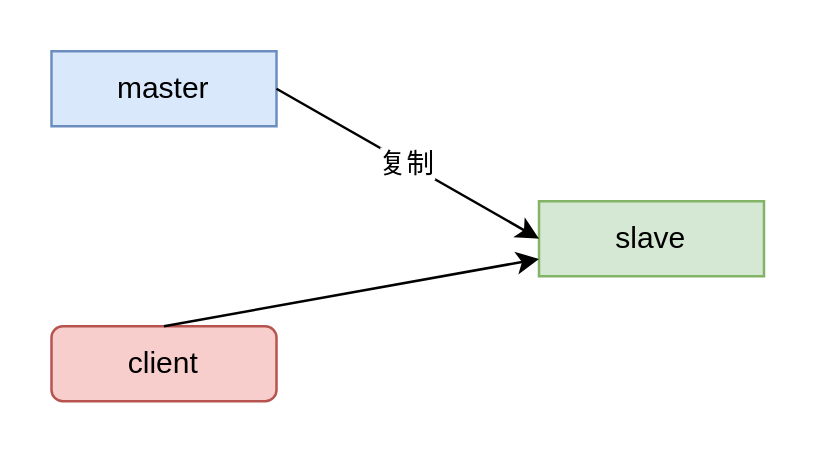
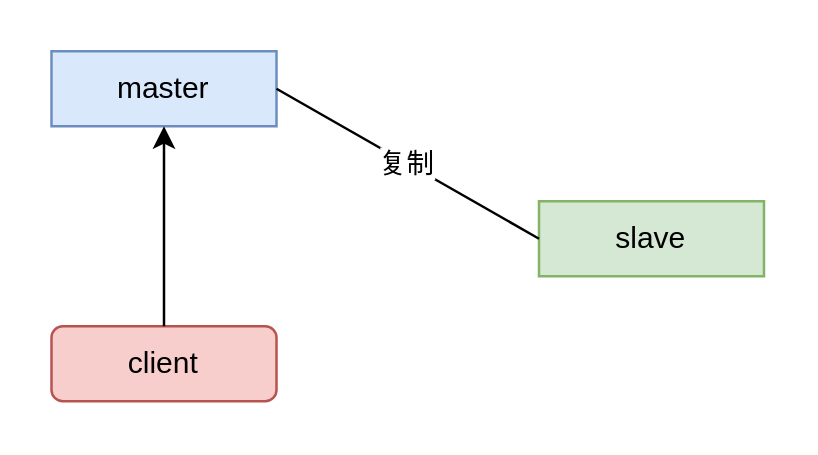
edge "master" -> "slave": arrowhead classic -> none
edge "client" -> "slave": now "client" -> "master"
